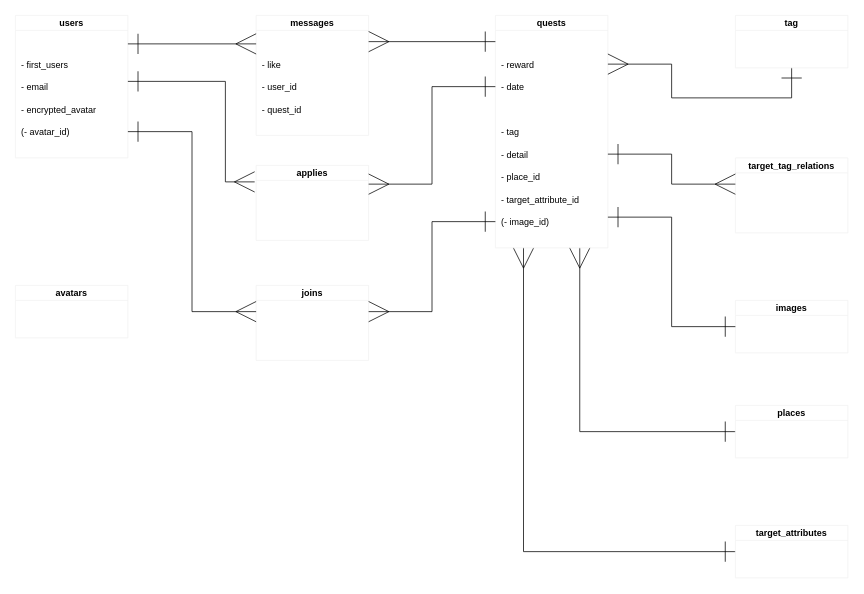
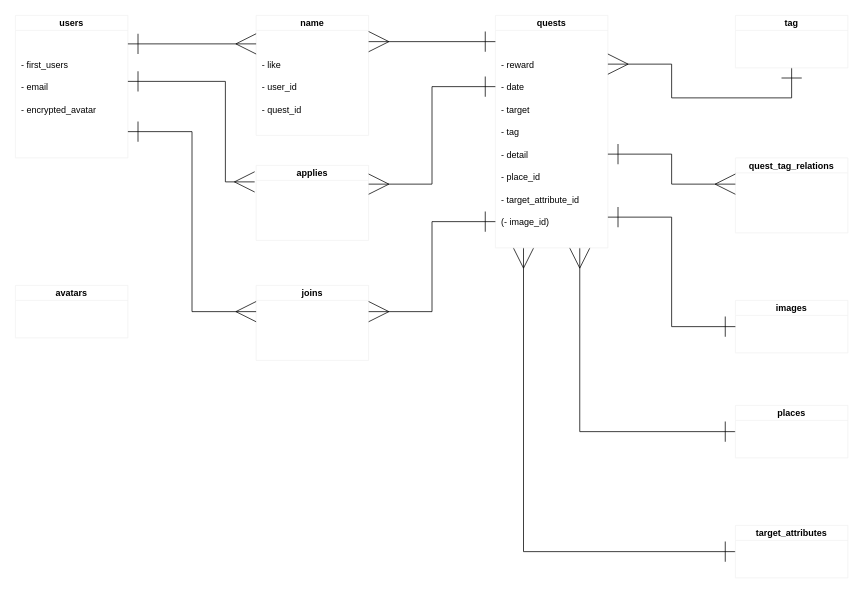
node "messages": label "messages" -> "name"
node "- target": added
node "(- avatar_id)": removed
node "target_tag_relations": label "target_tag_relations" -> "quest_tag_relations"
